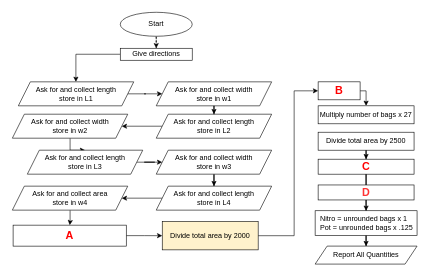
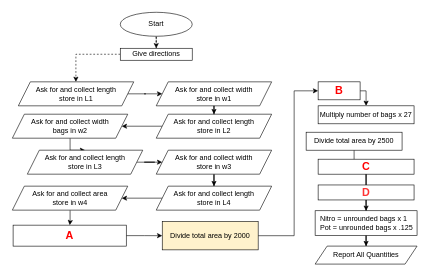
edge "Give directions" -> "Ask for and collect length store in L1": style solid -> dashed
node "Ask for and collect width store in w2": label "Ask for and collect width store in w2" -> "Ask for and collect width bags in w2"
node "Divide total area by 2500": moved (366, 141) -> (354, 141)
